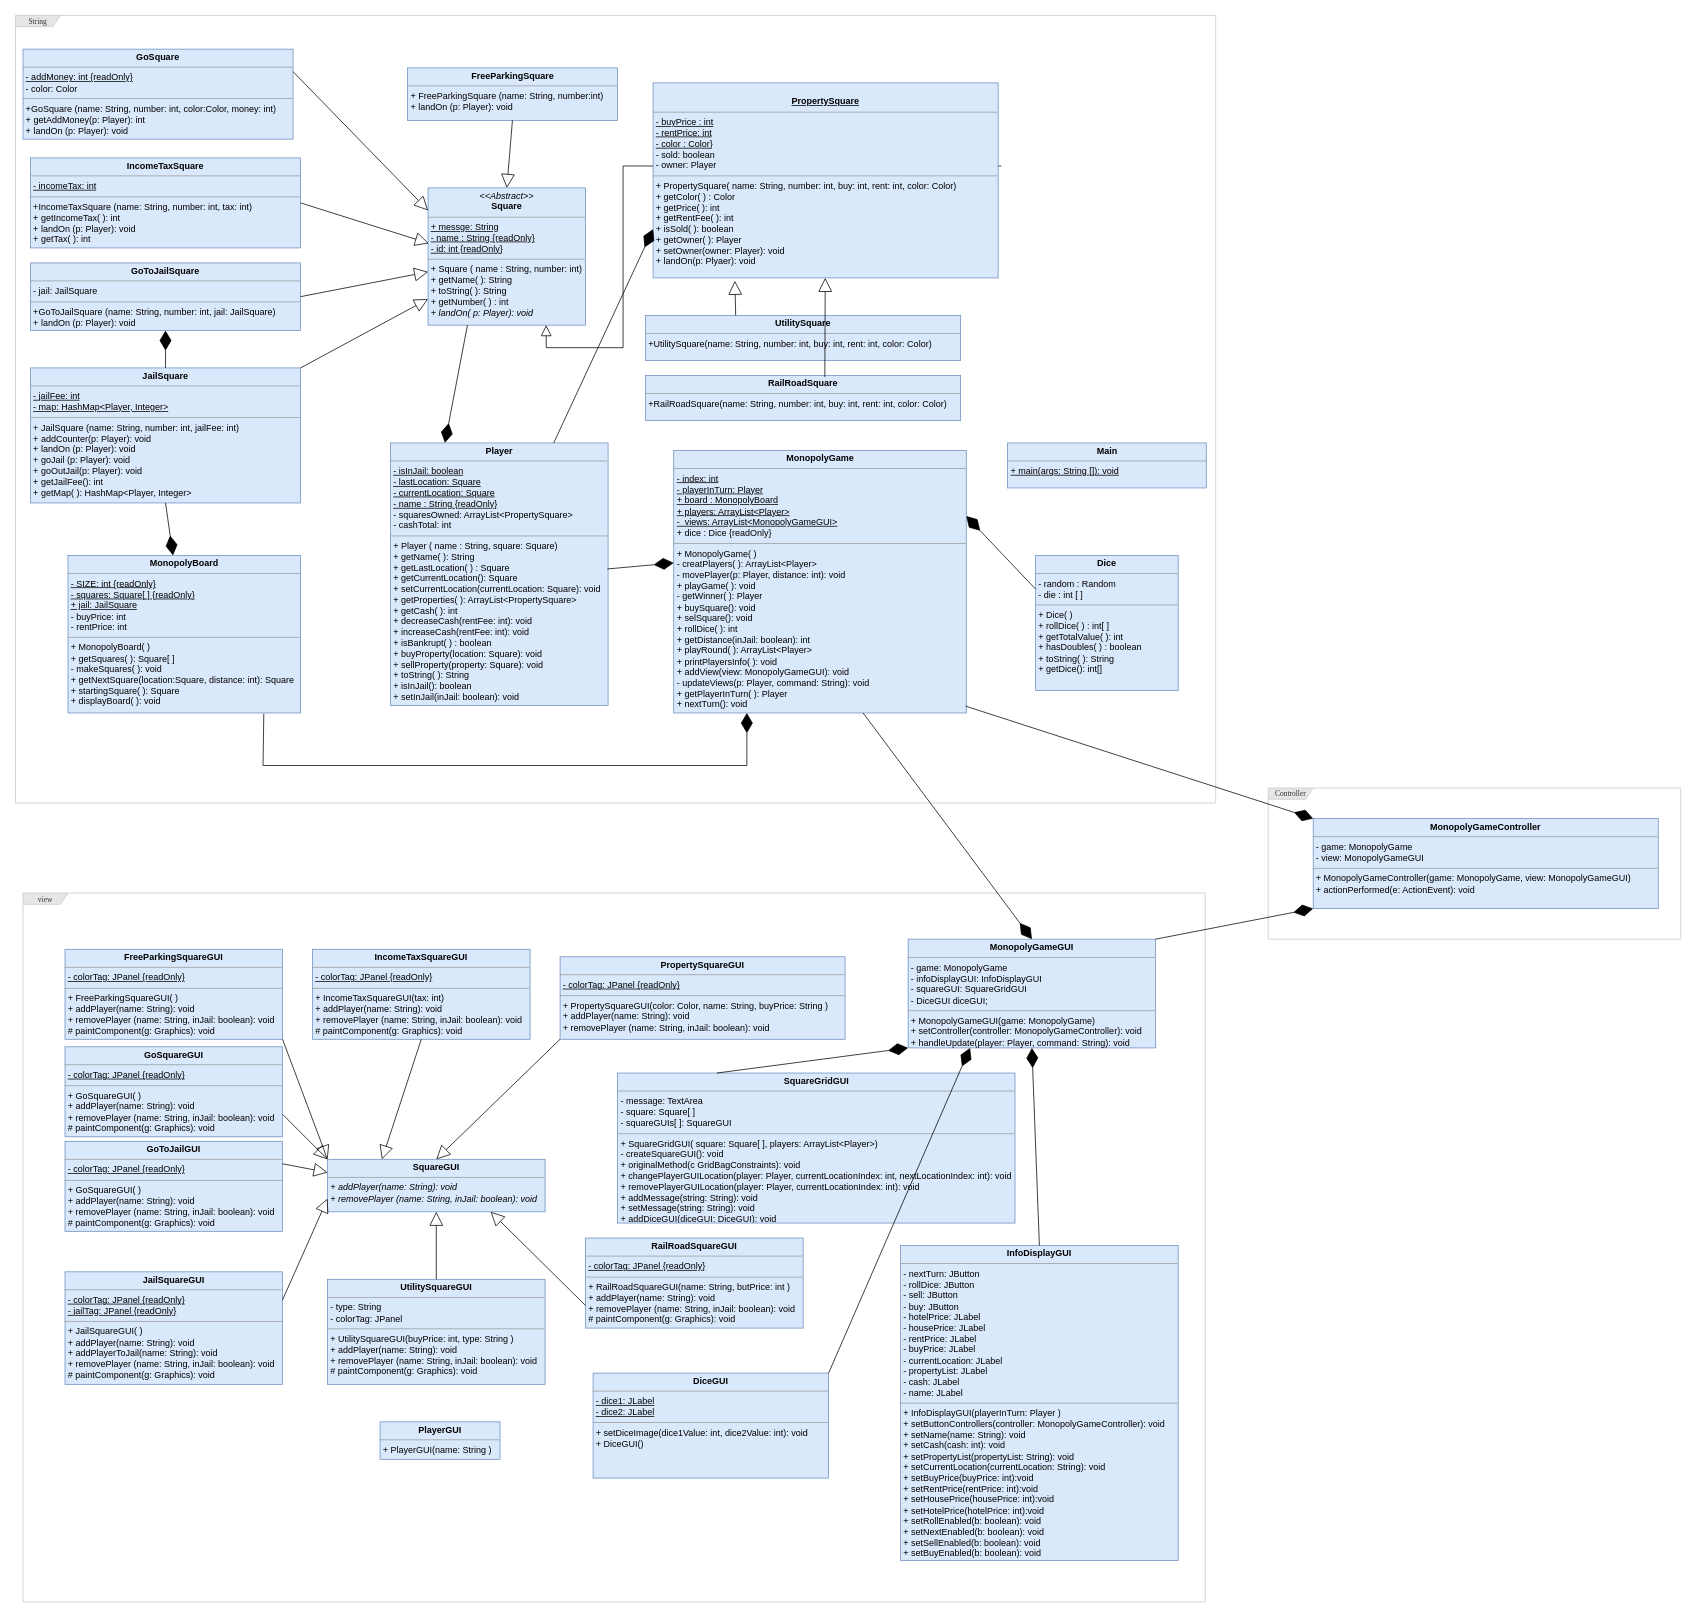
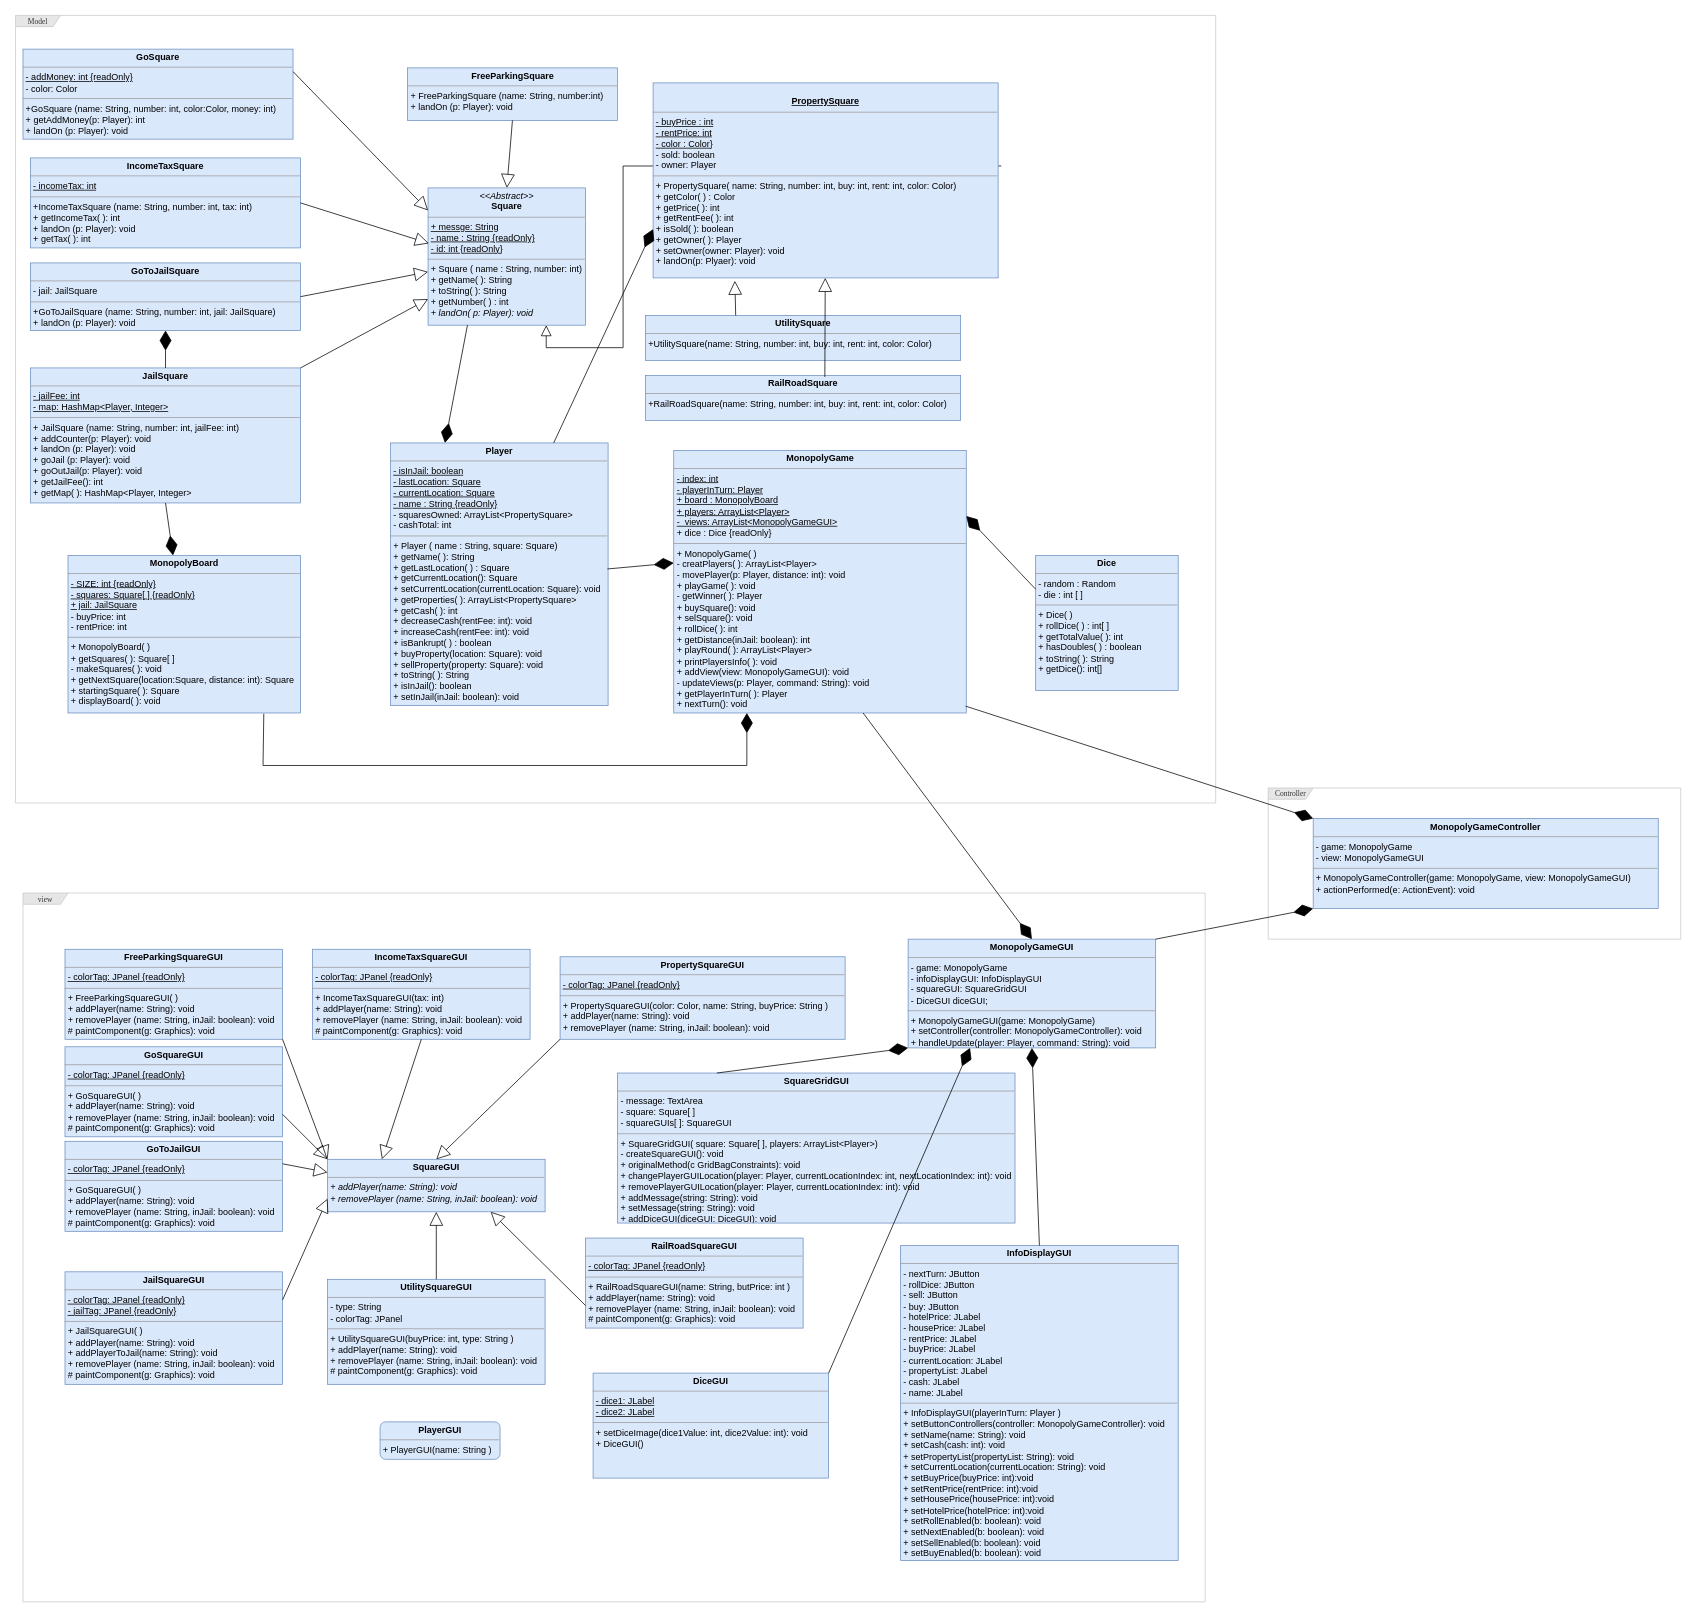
node "String": label "String" -> "Model"
node "Main + main(args: String []): void": removed
node "PlayerGUI + PlayerGUI(name: String )": shape rectangle -> rounded rectangle
